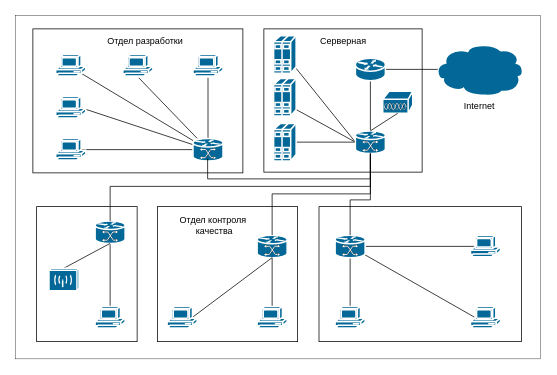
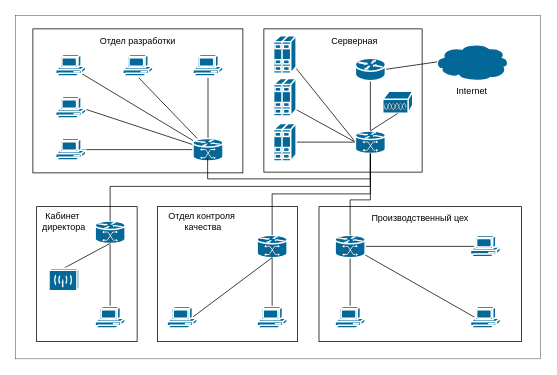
node "Отдел разработки": moved (145, 41) -> (138, 41)
node "Серверная": moved (343, 41) -> (354, 41)
node "Internet": size 90x53 -> 75x38
node "Производственный цех": added
node "Кабинет директора": added
node "Отдел контроля качества": moved (213, 225) -> (202, 222)
